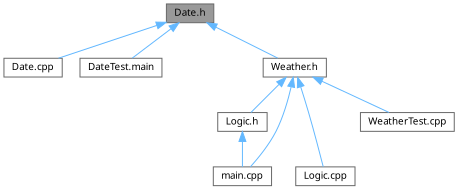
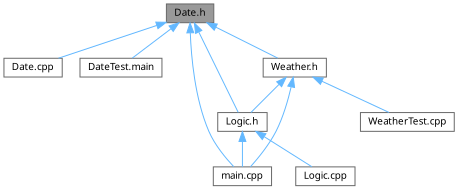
edge "Logic.h" -> "Date.h": added
edge "main.cpp" -> "Date.h": added
edge "Logic.cpp" -> "Weather.h": now "Logic.cpp" -> "Logic.h"
